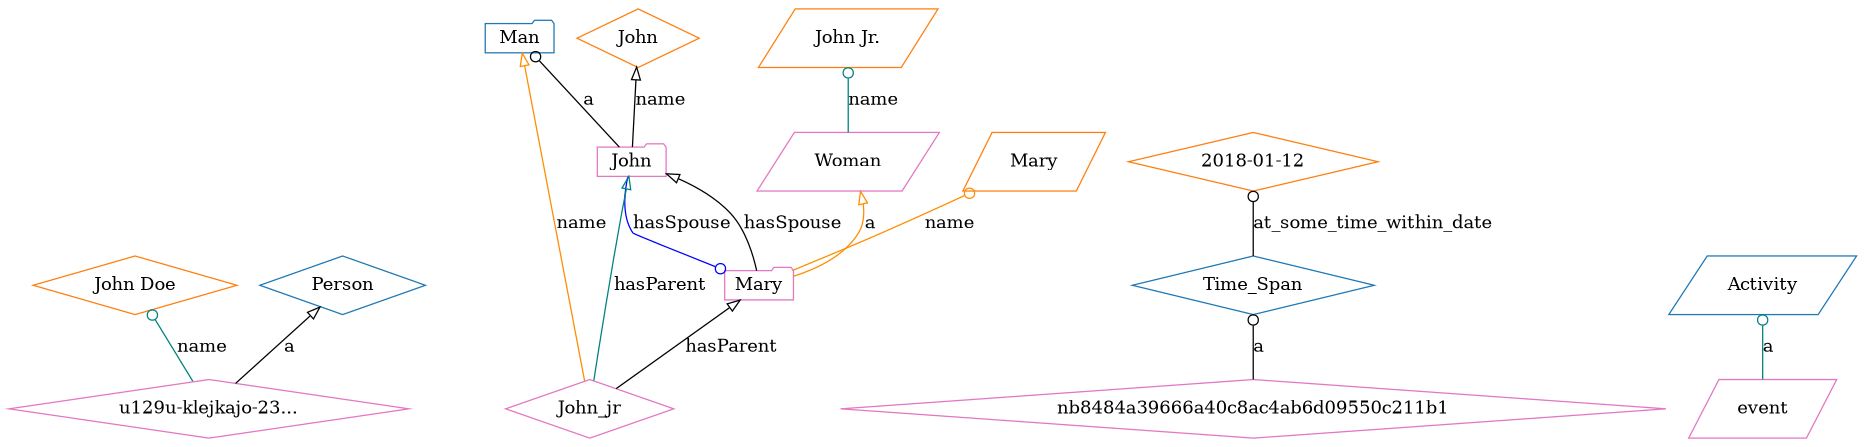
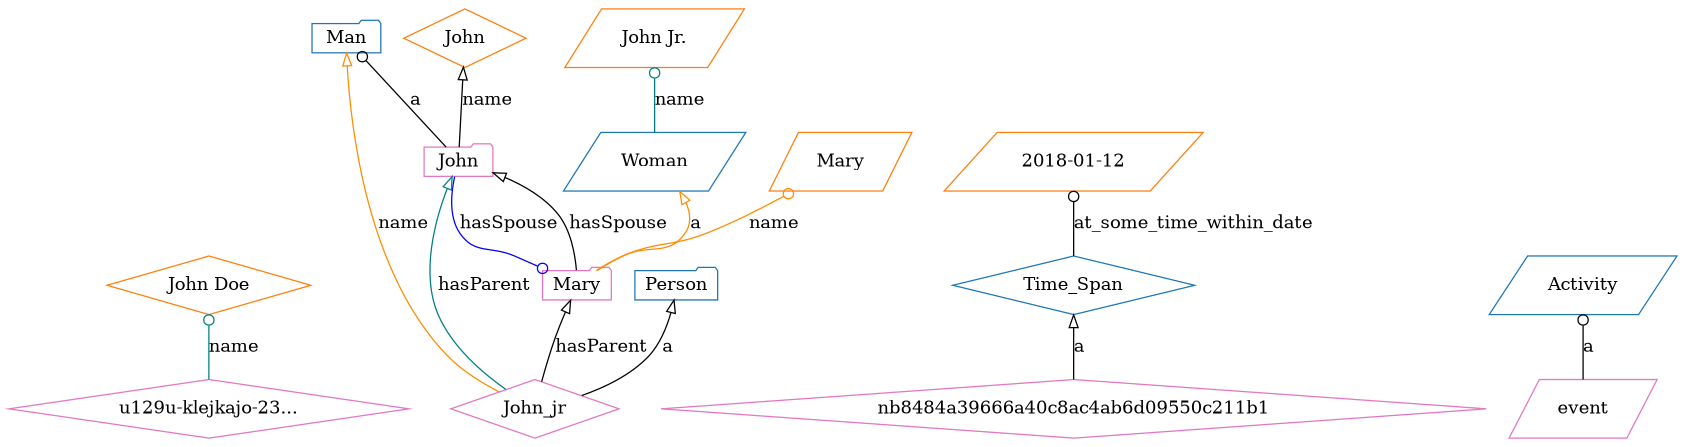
node "Woman": color #e377c2 -> #1f77b4
node "2018-01-12": shape diamond -> parallelogram
node "Person": shape diamond -> folder
edge "u129u-klejkajo-23..." -> "Person": now "John_jr" -> "Person"
edge "nb8484a39666a40c8ac4ab6d09550c211b1" -> "Time_Span": arrowhead odot -> onormal
edge "event" -> "Activity": color teal -> black
